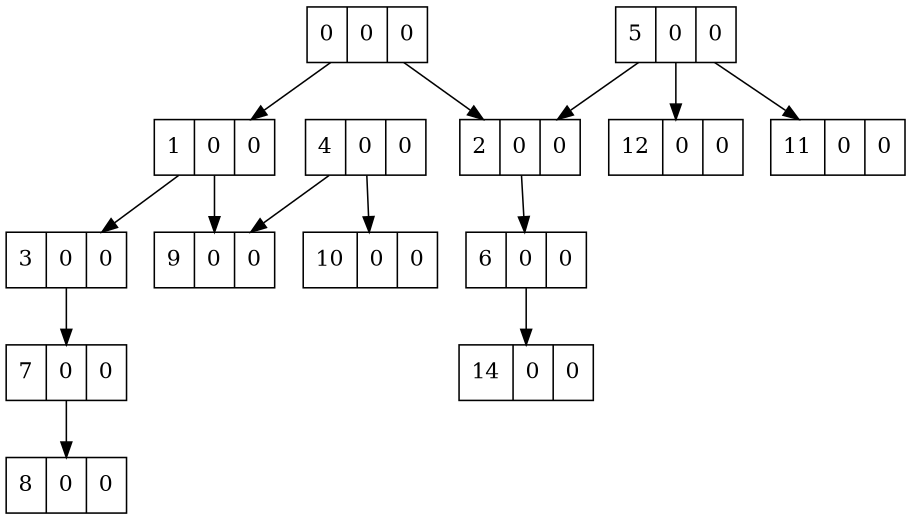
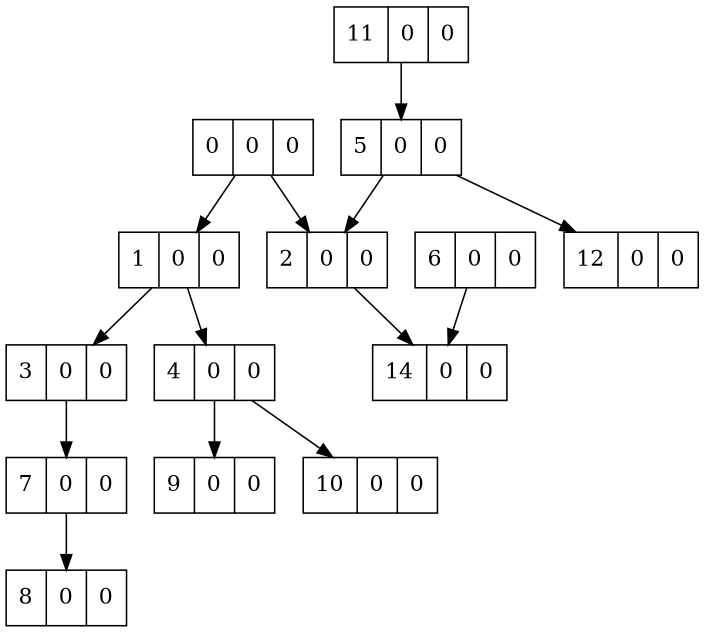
edge "5" -> "11": reversed
edge "1" -> "9": now "1" -> "4"
edge "2" -> "6": now "2" -> "14"
